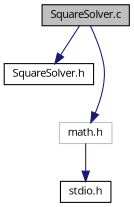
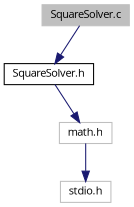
node "SquareSolver.c": color black -> grey75
edge "SquareSolver.c" -> "math.h": now "SquareSolver.h" -> "math.h"
node "stdio.h": color black -> grey75
